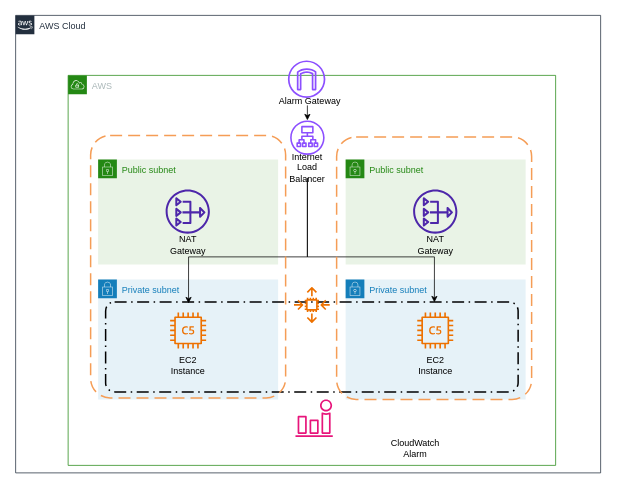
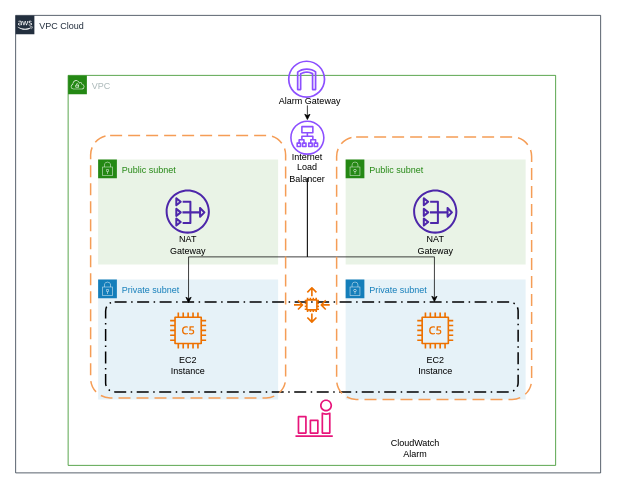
node "AWS Cloud": label "AWS Cloud" -> "VPC Cloud"
node "AWS": label "AWS" -> "VPC"
